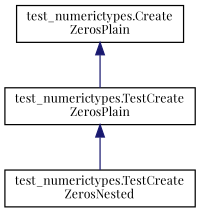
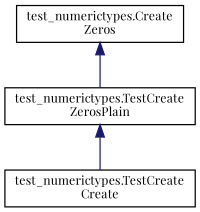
node "test_numerictypes.Create ZerosPlain": label "test_numerictypes.Create ZerosPlain" -> "test_numerictypes.Create Zeros"
node "test_numerictypes.TestCreate ZerosNested": label "test_numerictypes.TestCreate ZerosNested" -> "test_numerictypes.TestCreate Create"
